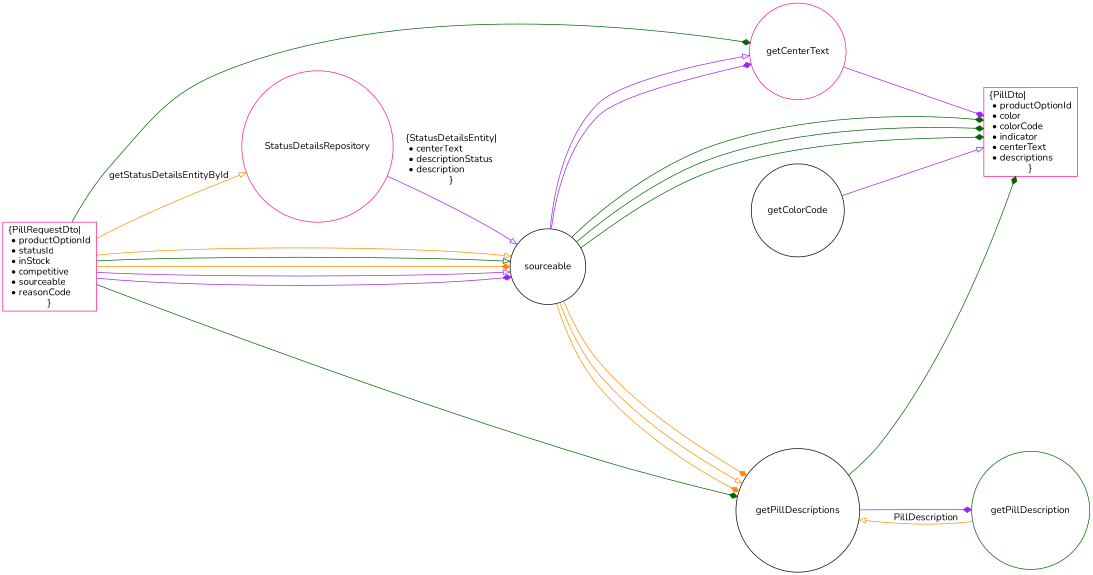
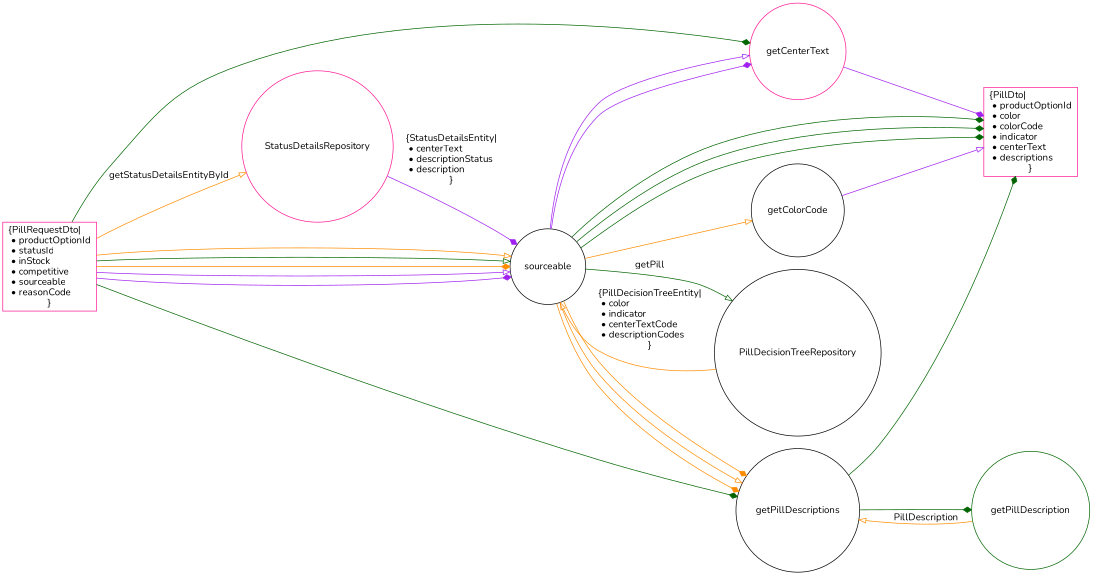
edge "StatusDetailsRepository" -> "sourceable": arrowhead onormal -> diamond
edge "sourceable" -> "getColorCode": added
node "PillDecisionTreeRepository": added
edge "getPillDescriptions" -> "getPillDescription": color purple -> darkgreen
